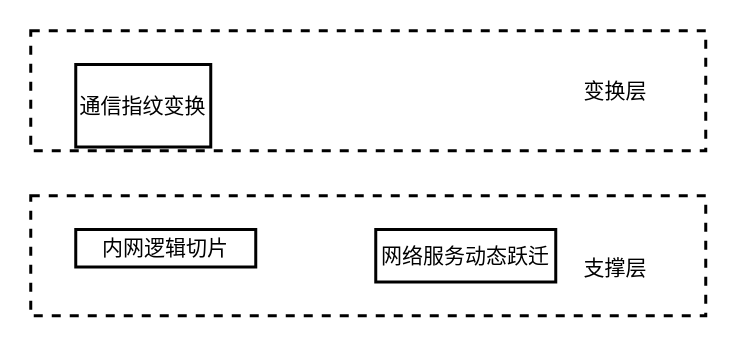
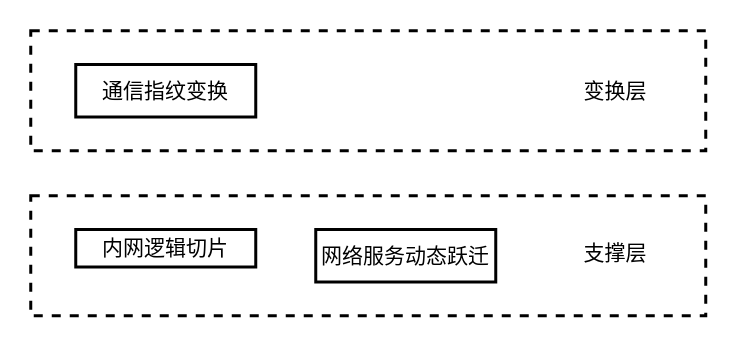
node "通信指纹变换": size 135x83 -> 180x53
node "网络服务动态跃迁": moved (466, 256) -> (406, 256)
node "支撑层": moved (616, 267) -> (616, 252)
